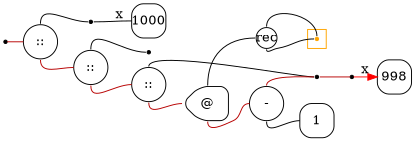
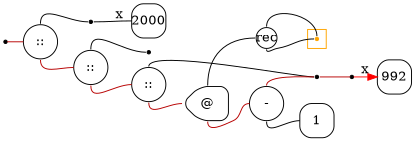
node "1000": label "1000" -> "2000"
node "998": label "998" -> "992"
